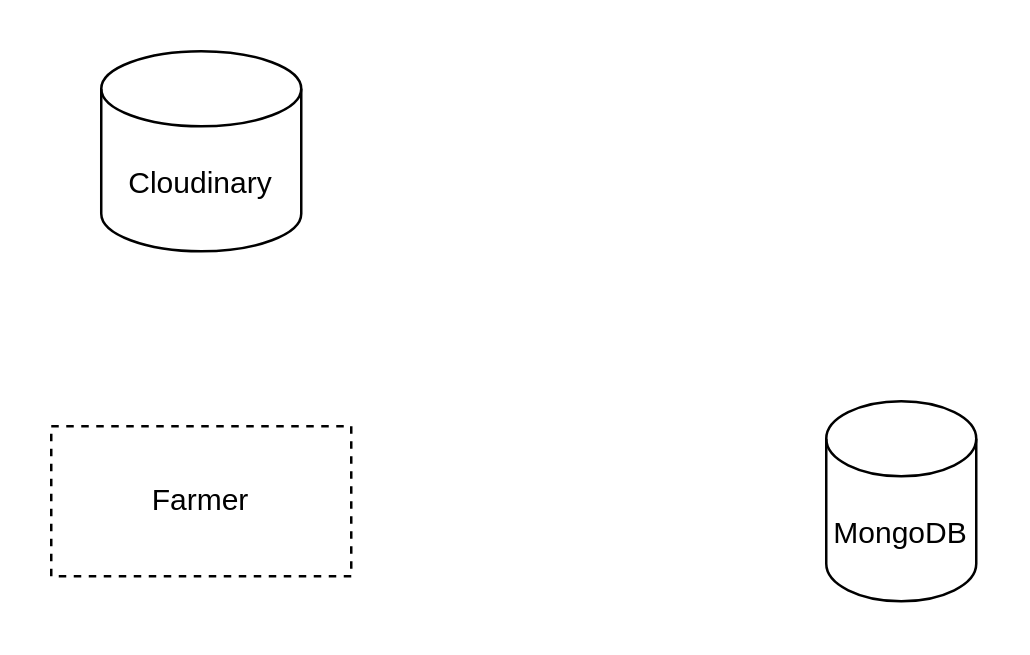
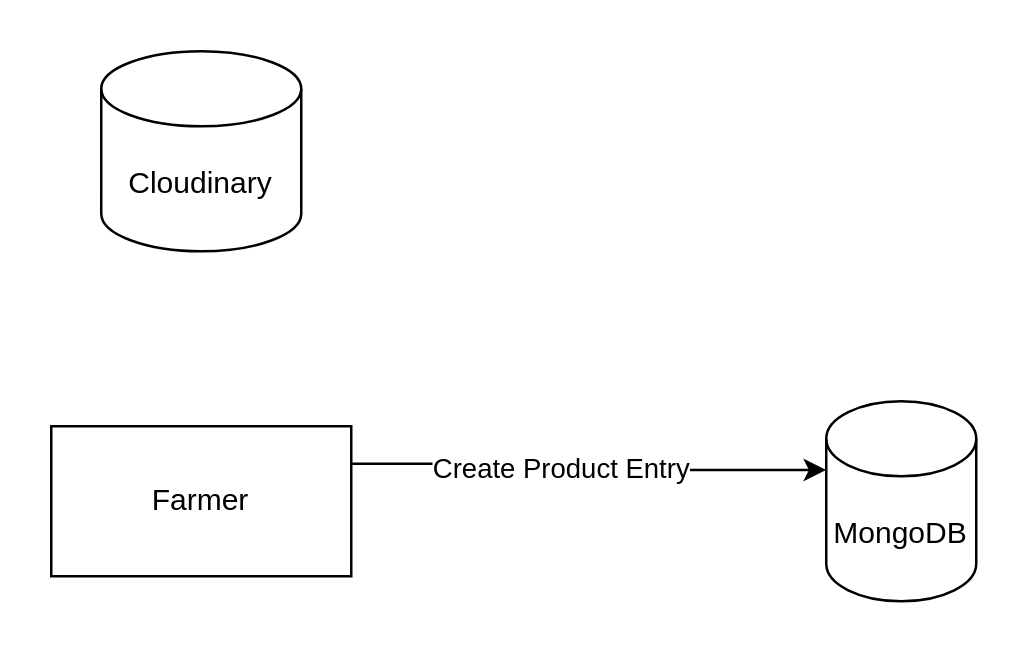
edge "Farmer" -> "MongoDB": added, label "Create Product Entry"
node "Farmer": style dashed -> solid
